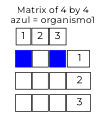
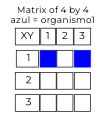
node "XY": added
